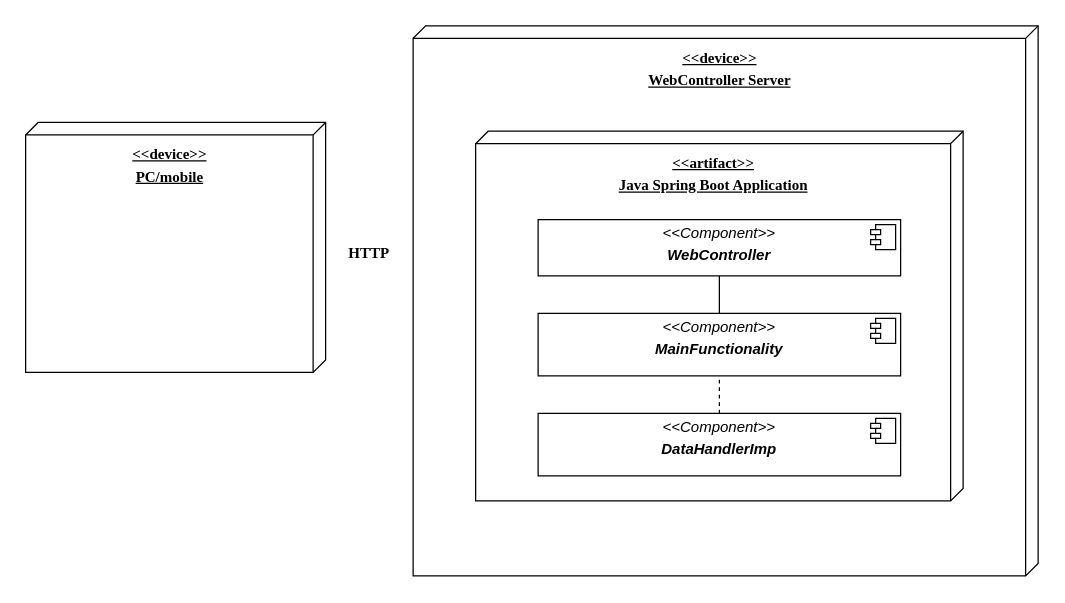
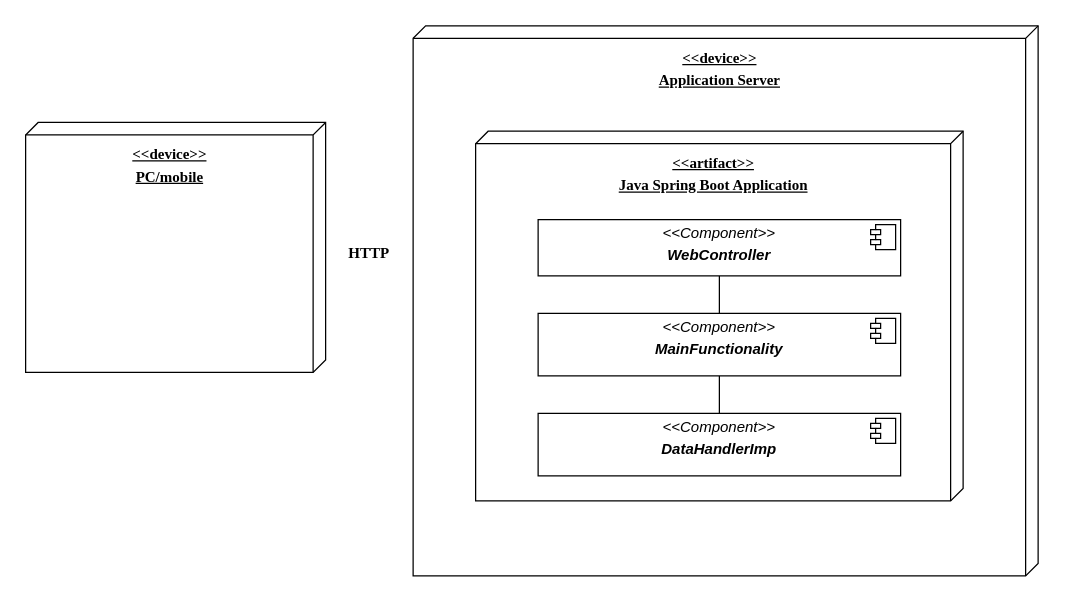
node "<<device>> WebController Server": label "<<device>> WebController Server" -> "<<device>> Application Server"
edge "<<Component>> MainFunctionality" -- "<<Component>> DataHandlerImp": style dashed -> solid
